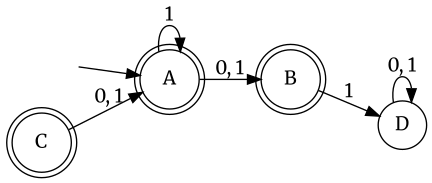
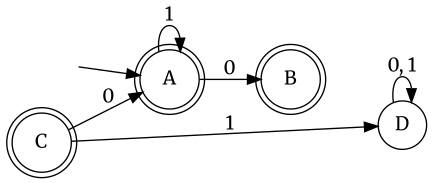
edge "A" -> "B": label "0, 1" -> "0"
edge "C" -> "A": label "0, 1" -> "0"
edge "B" -> "D": now "C" -> "D"
